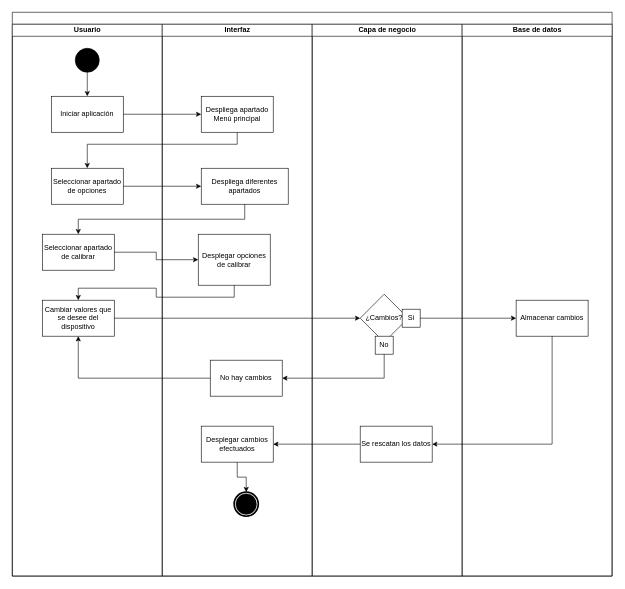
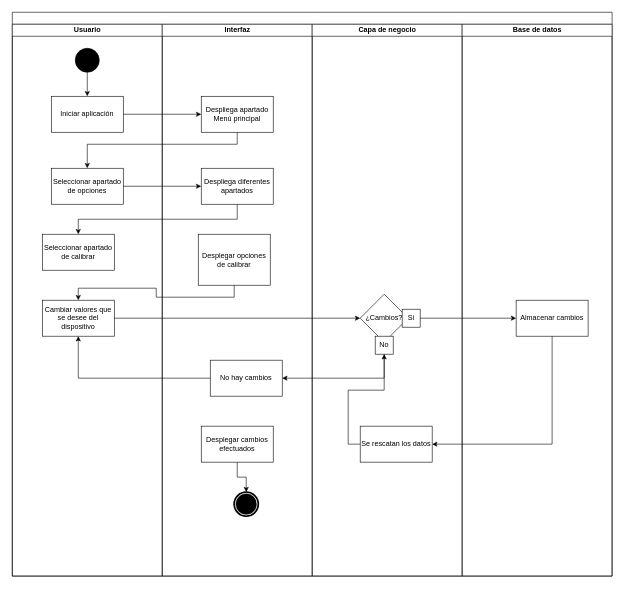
node "Despliega diferentes apartados": size 87x36 -> 72x36
edge "Seleccionar apartado de calibrar" -> "Desplegar opciones de calibrar": removed
edge "Se rescatan los datos" -> "Desplegar cambios efectuados": now "Se rescatan los datos" -> "No"
